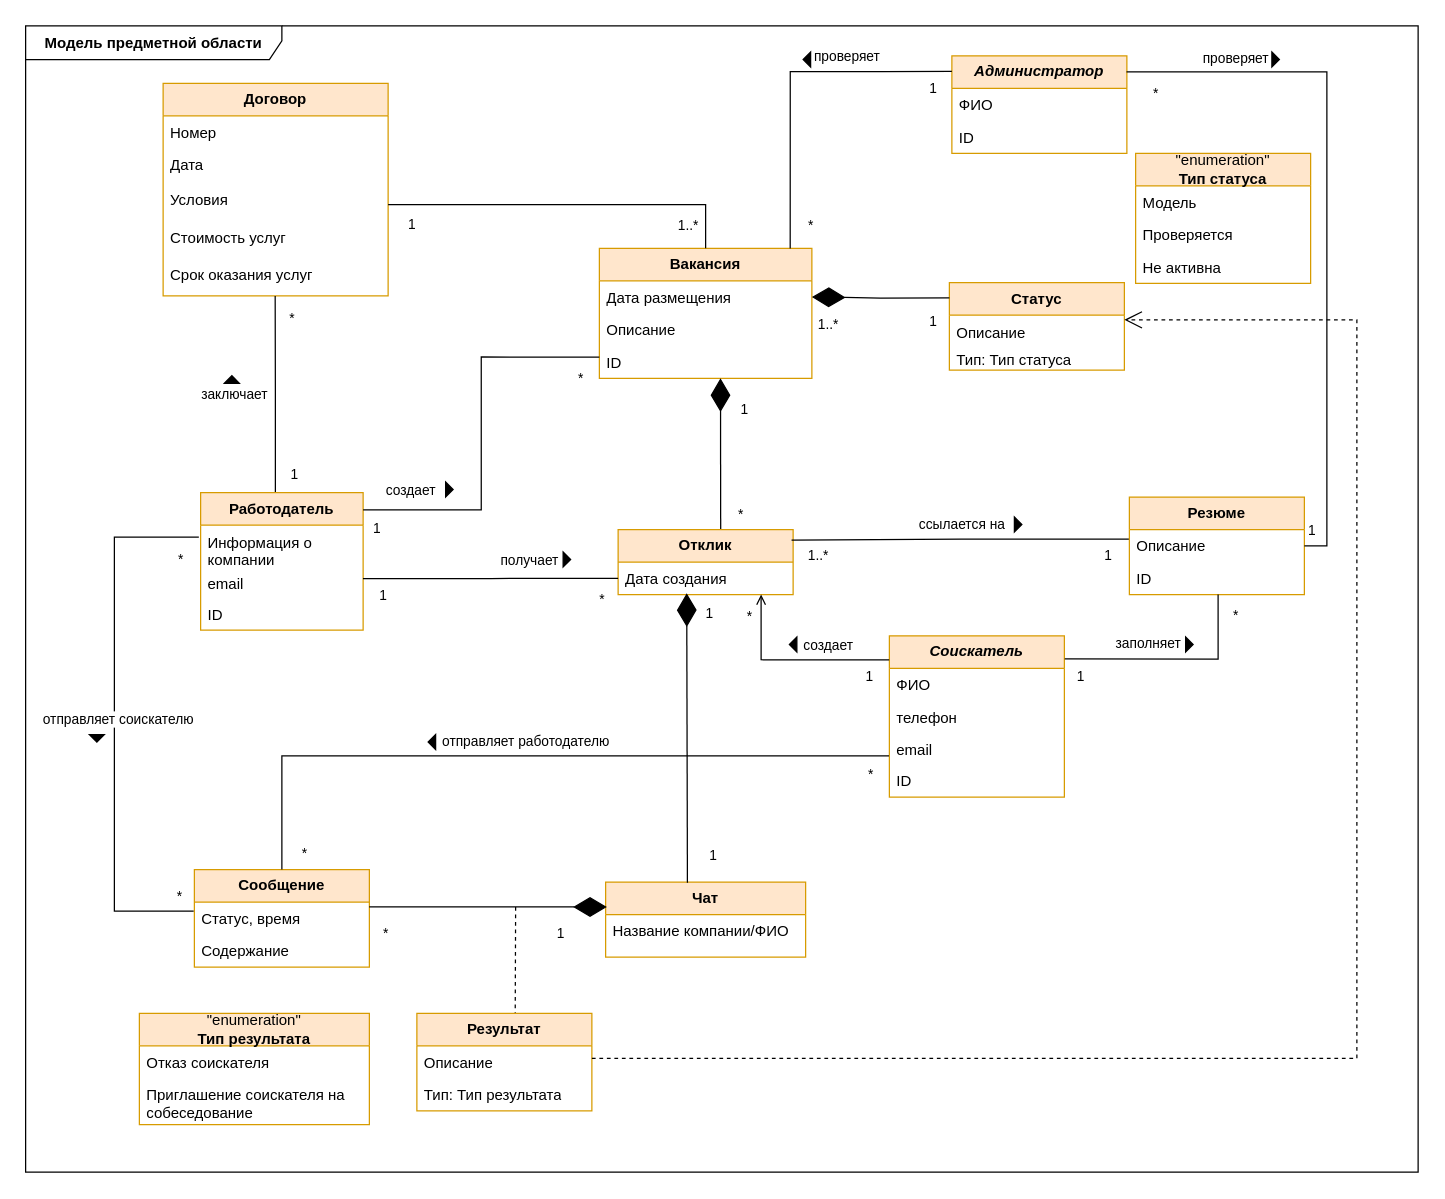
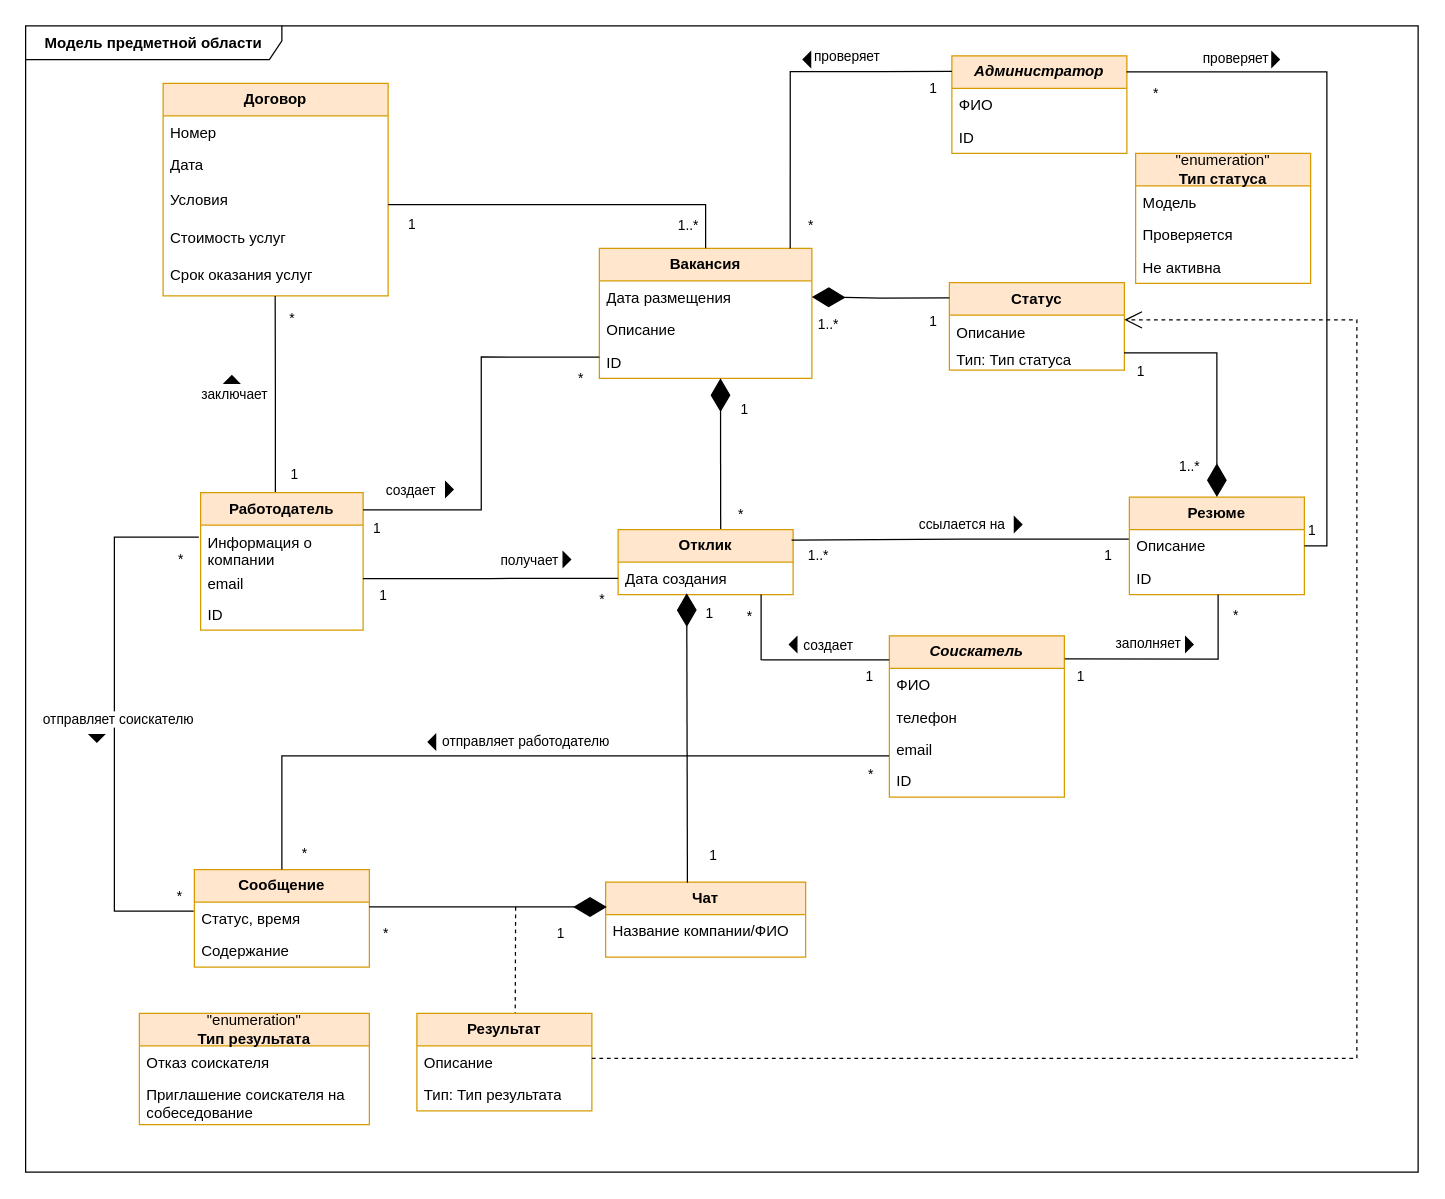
edge "Тип: Тип статуса" -> "Резюме": added, labels "1", "1..*"
edge "Соискатель" -> "Дата создания": arrowhead open -> none
